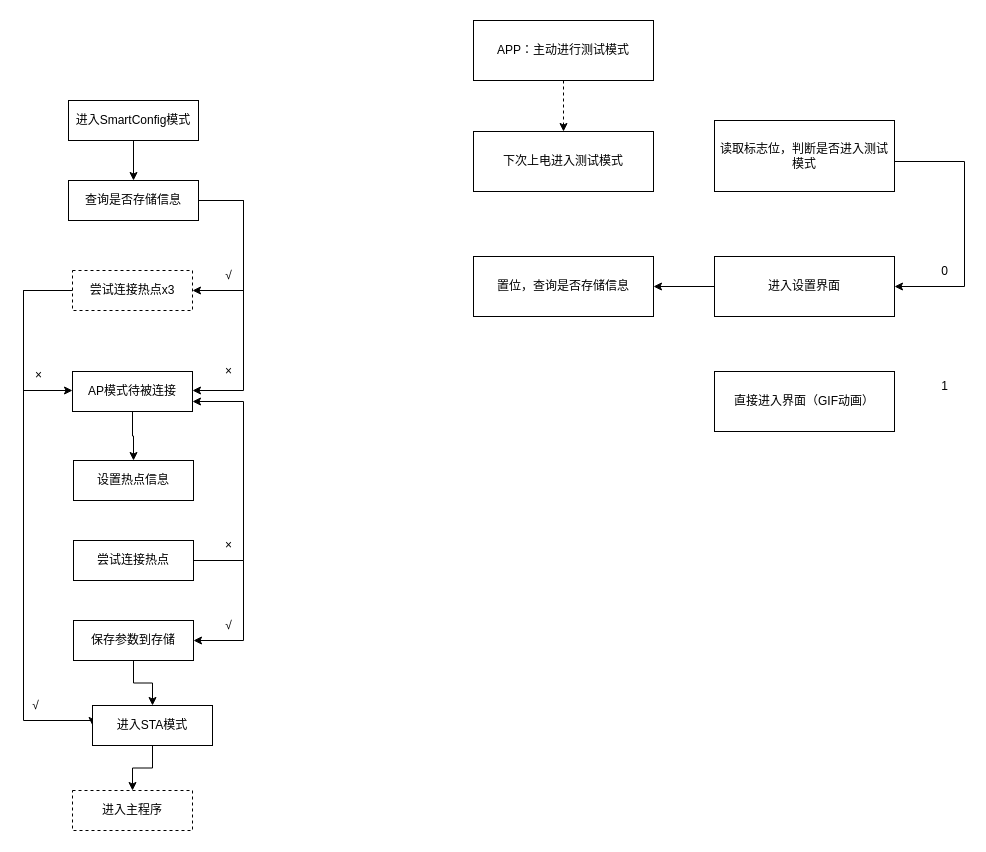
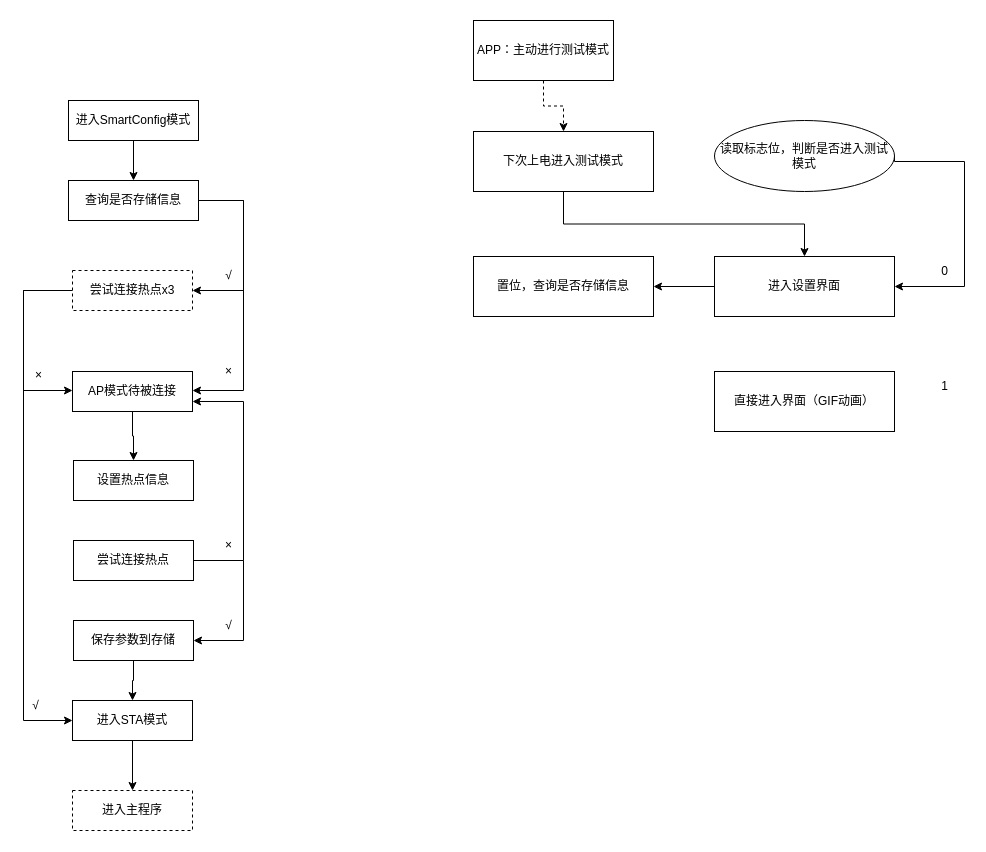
node "APP：主动进行测试模式": size 180x60 -> 140x60
node "读取标志位，判断是否进入测试模式": shape rectangle -> ellipse
edge "下次上电进入测试模式" -> "进入设置界面": added
node "进入STA模式": moved (153, 726) -> (133, 721)
